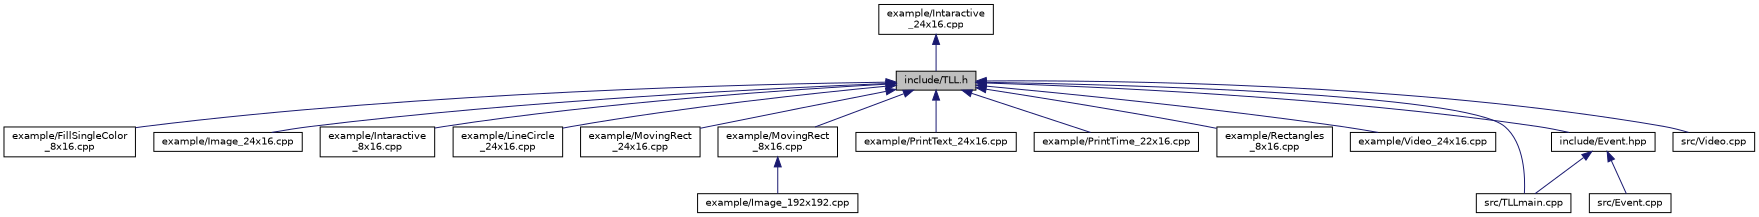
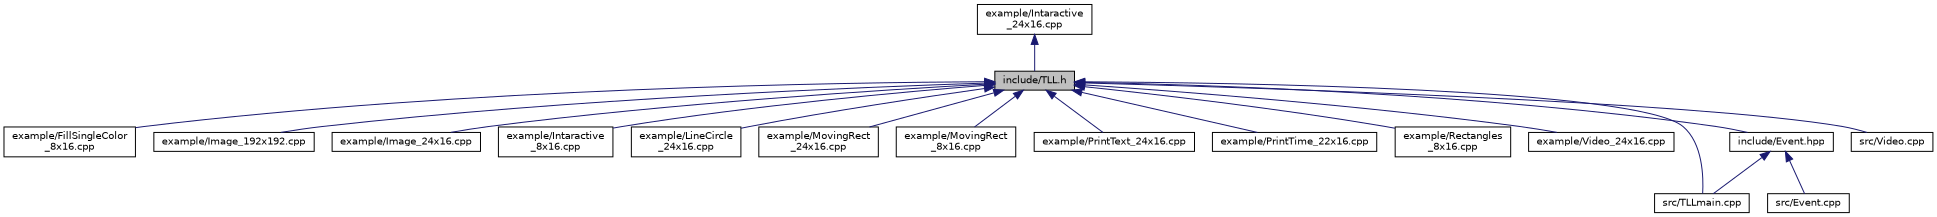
edge "example/Image_192x192.cpp" -> "example/MovingRect _8x16.cpp": now "example/Image_192x192.cpp" -> "include/TLL.h"
